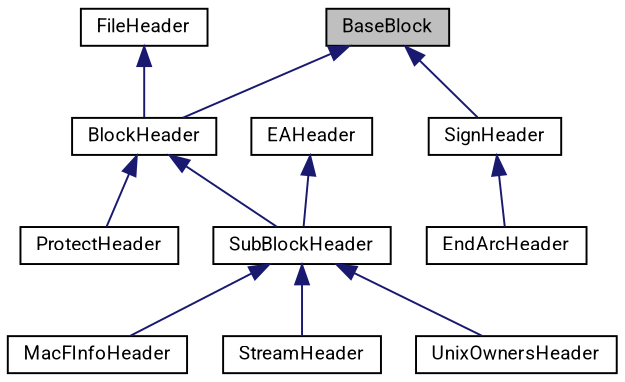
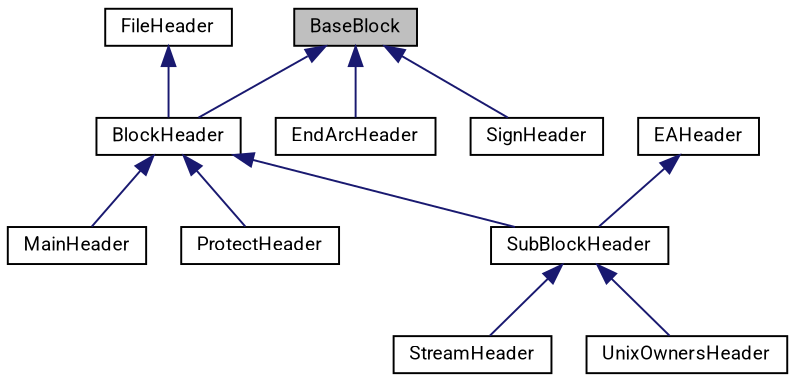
edge "EndArcHeader" -> "SignHeader": now "EndArcHeader" -> "BaseBlock"
node "MainHeader": added
node "MacFInfoHeader": removed
